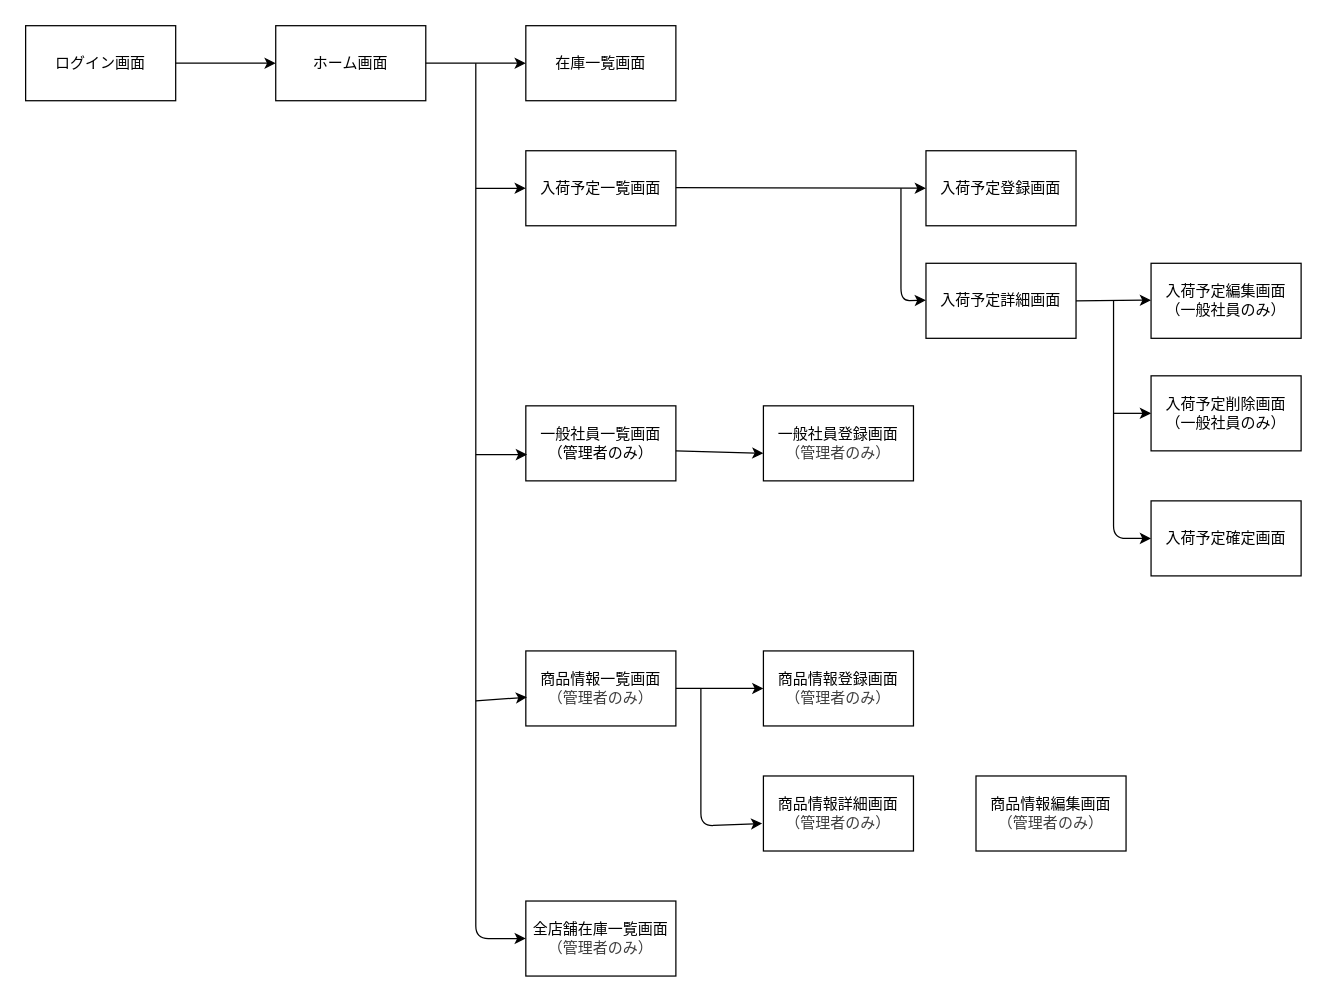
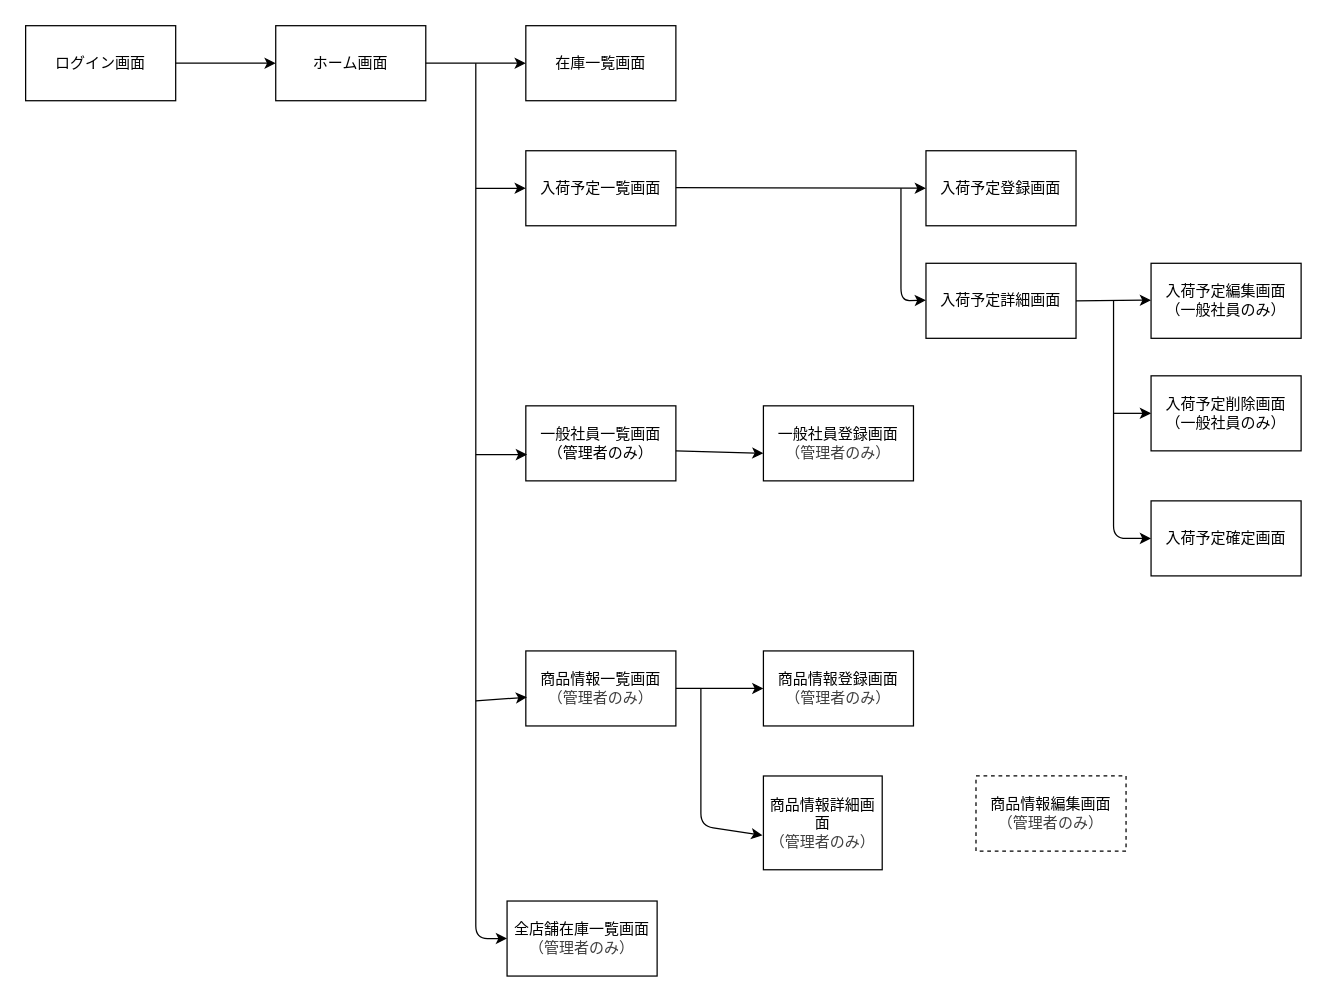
node "商品情報詳細画面 （管理者のみ）": size 150x75 -> 119x94
node "商品情報編集画面 （管理者のみ）": style solid -> dashed
node "全店舗在庫一覧画面 （管理者のみ）": moved (601, 938) -> (582, 938)
